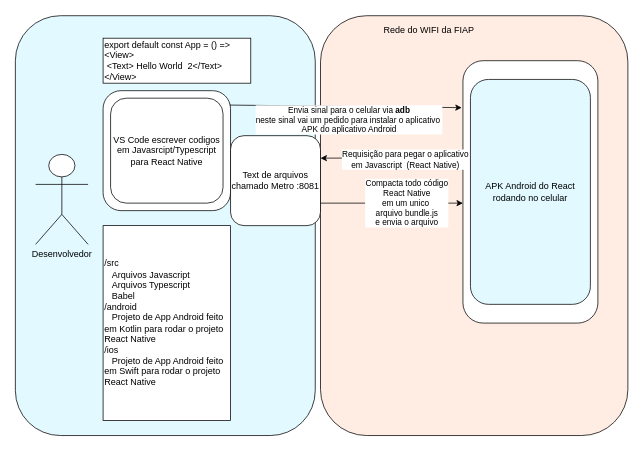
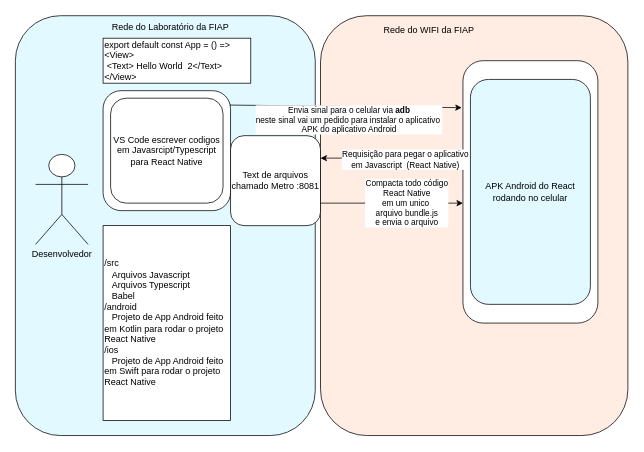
node "Rede do Laboratório da FIAP": added
